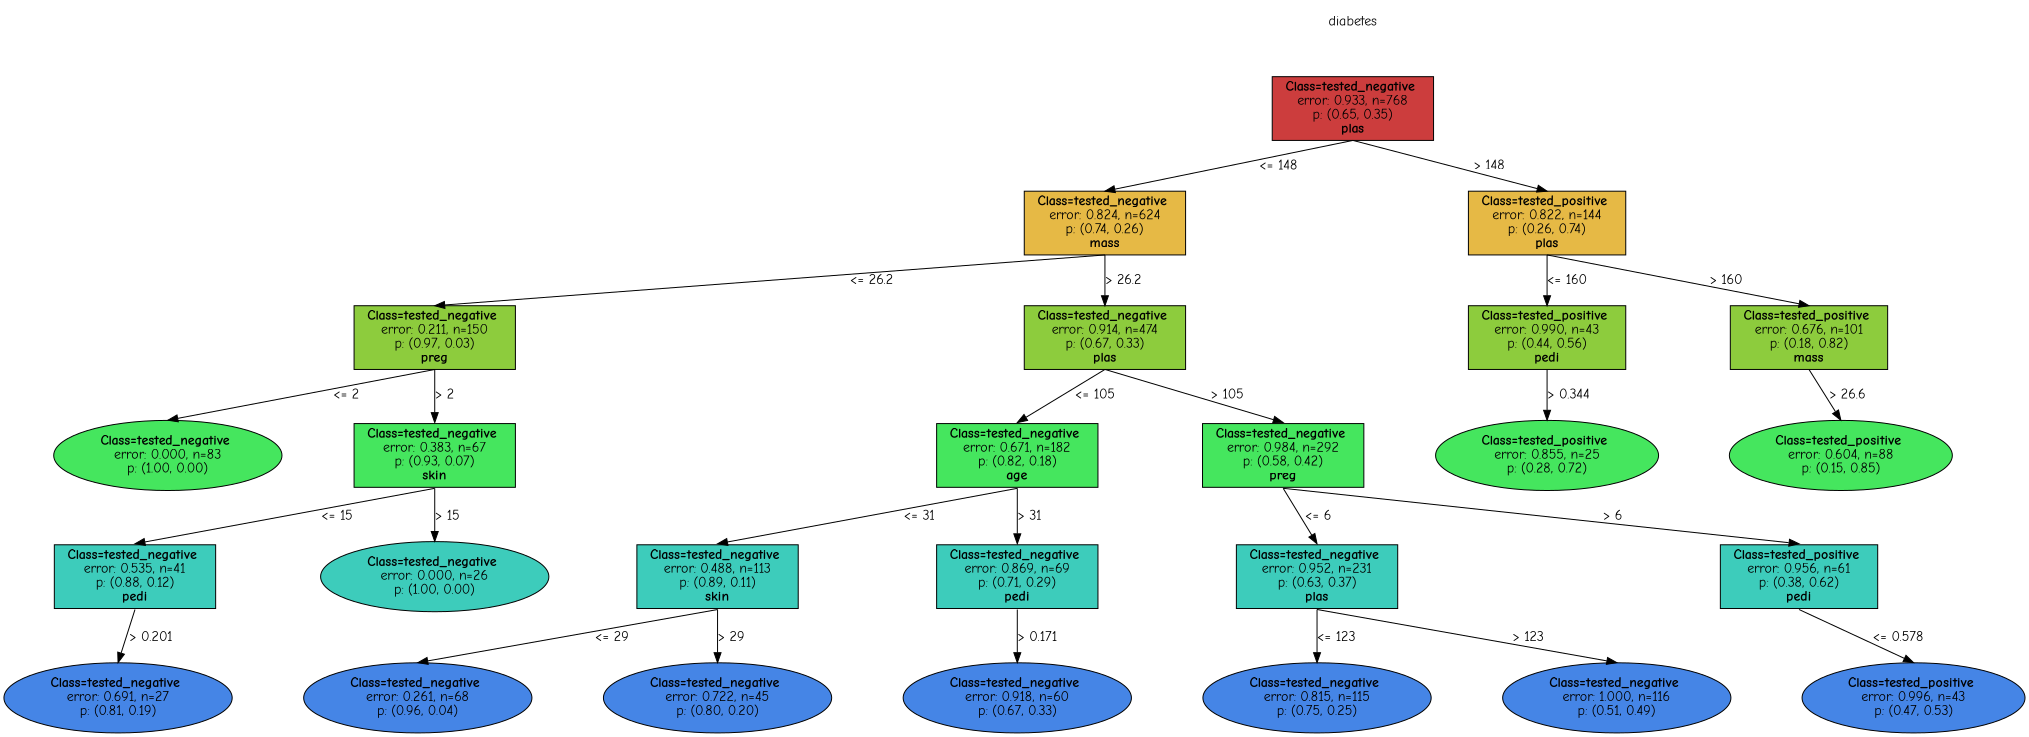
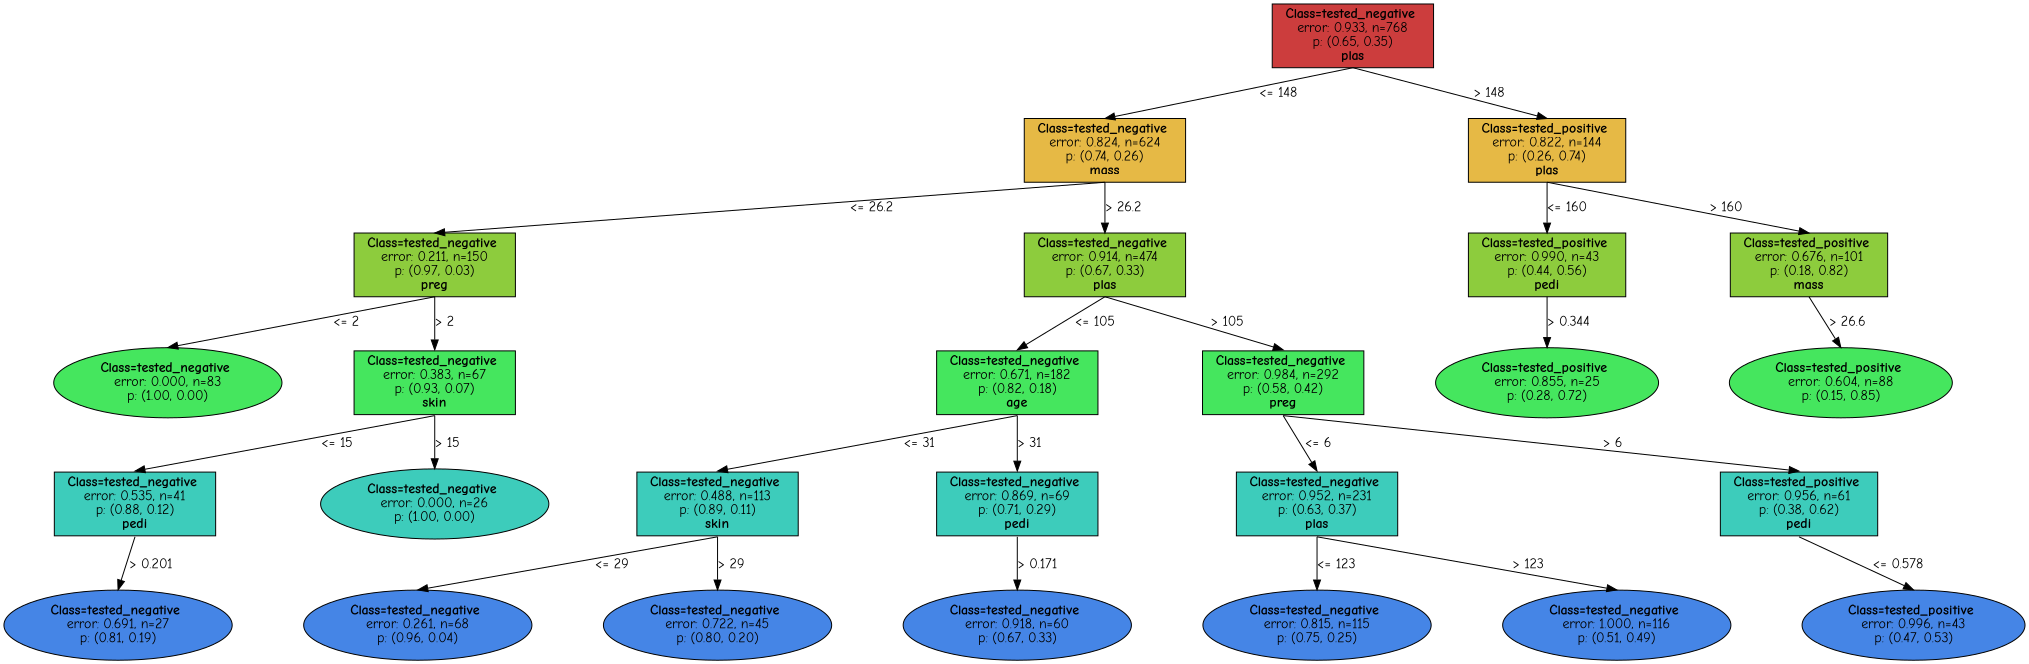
node "diabetes": removed
